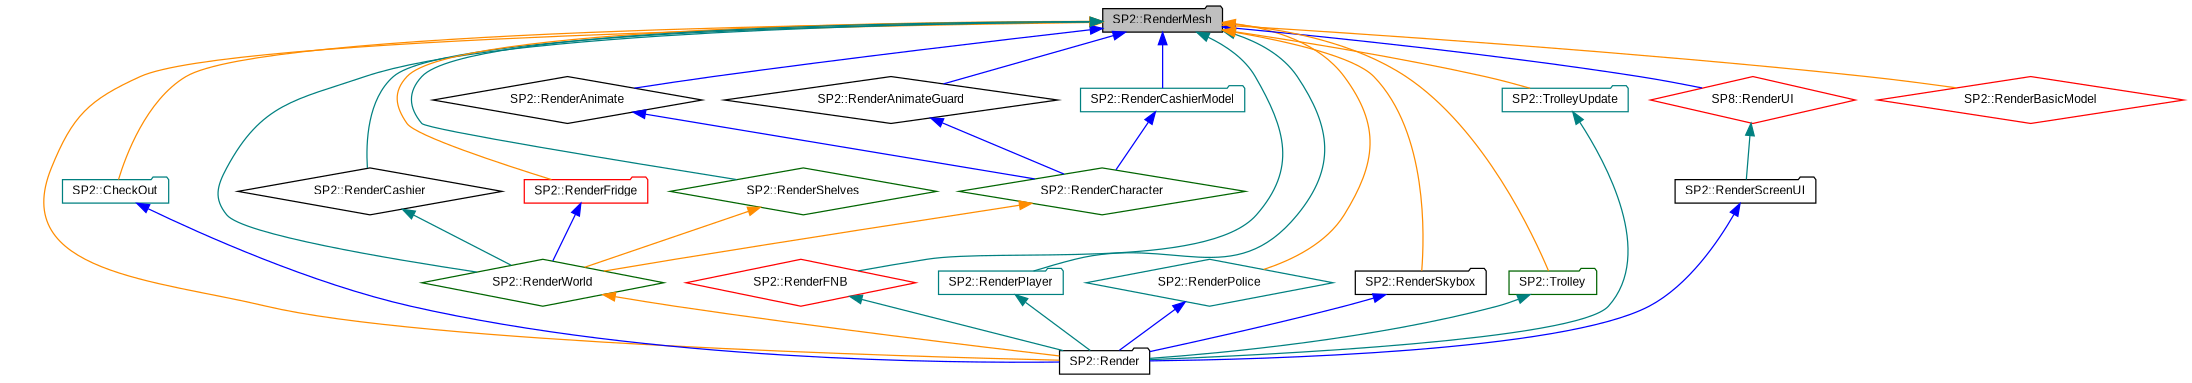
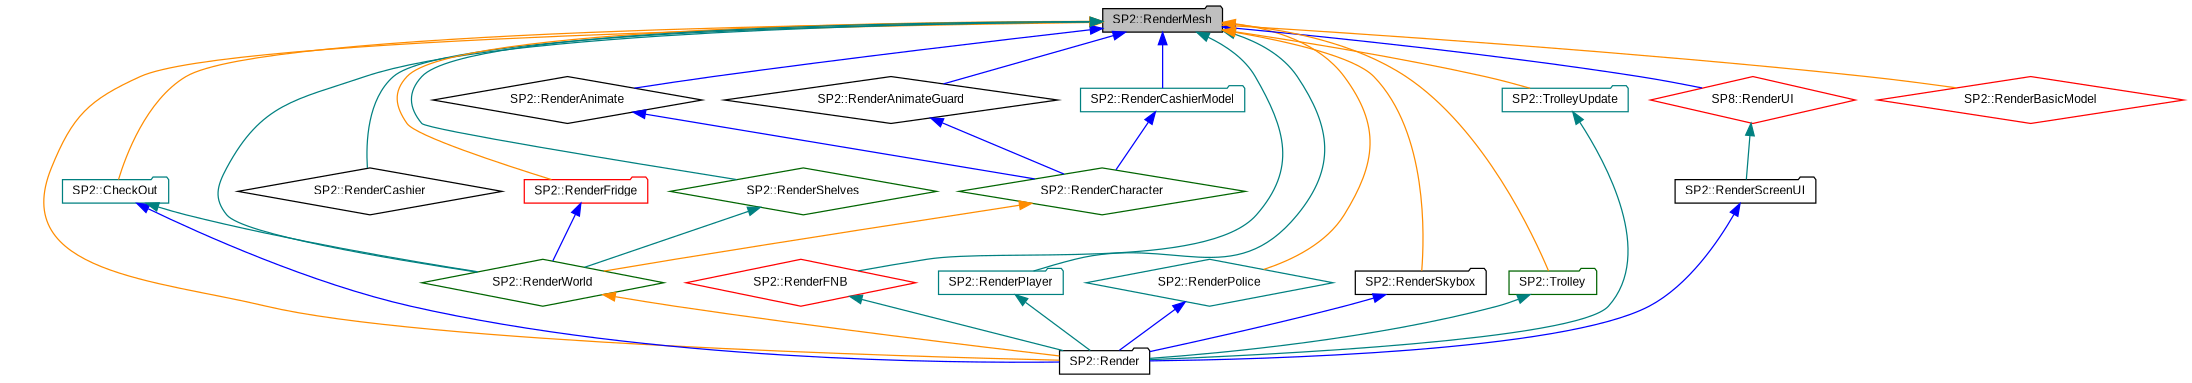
edge "SP2::RenderWorld" -> "SP2::RenderShelves": color darkorange -> teal
edge "SP2::RenderWorld" -> "SP2::RenderCashier": now "SP2::RenderWorld" -> "SP2::CheckOut"
